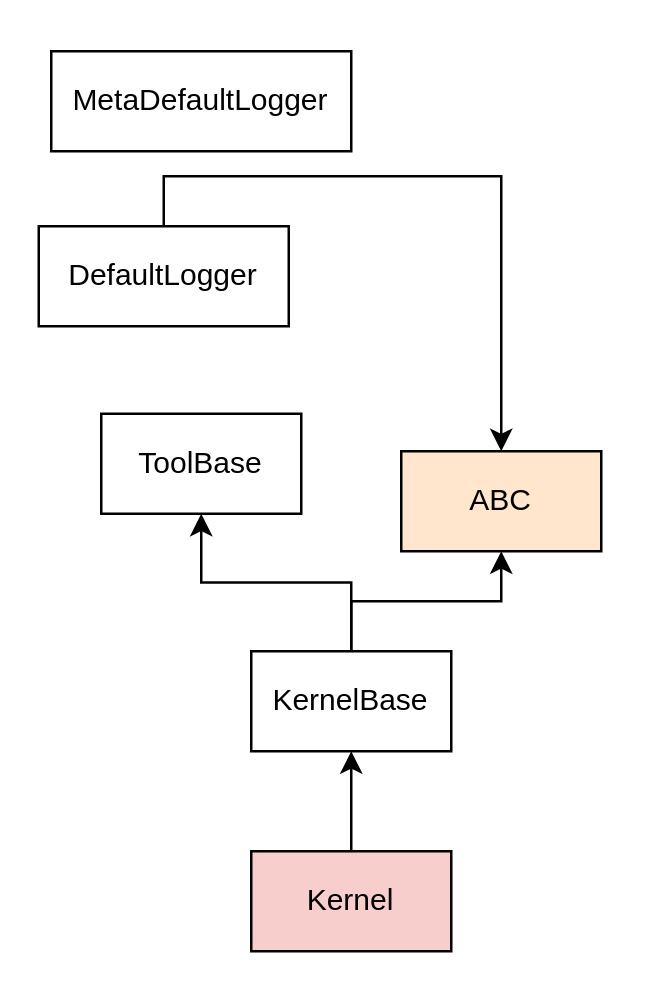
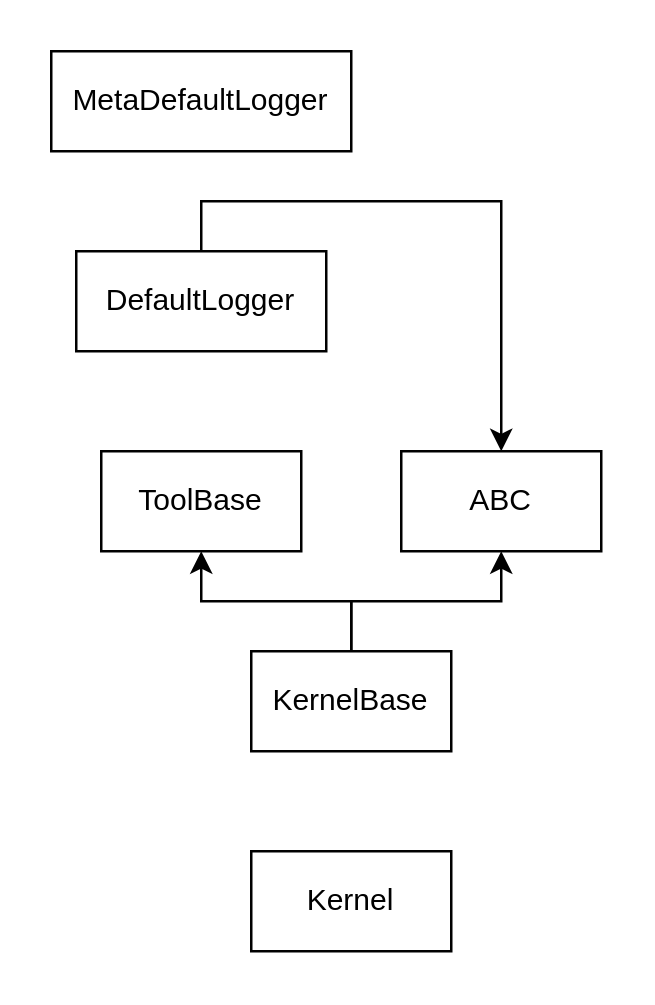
node "DefaultLogger": moved (164, 276) -> (201, 301)
node "ToolBase": moved (201, 464) -> (201, 501)
node "ABC": fillcolor #ffe6cc -> #ffffff
edge "Kernel" -> "KernelBase": removed
node "Kernel": fillcolor #f8cecc -> #ffffff
